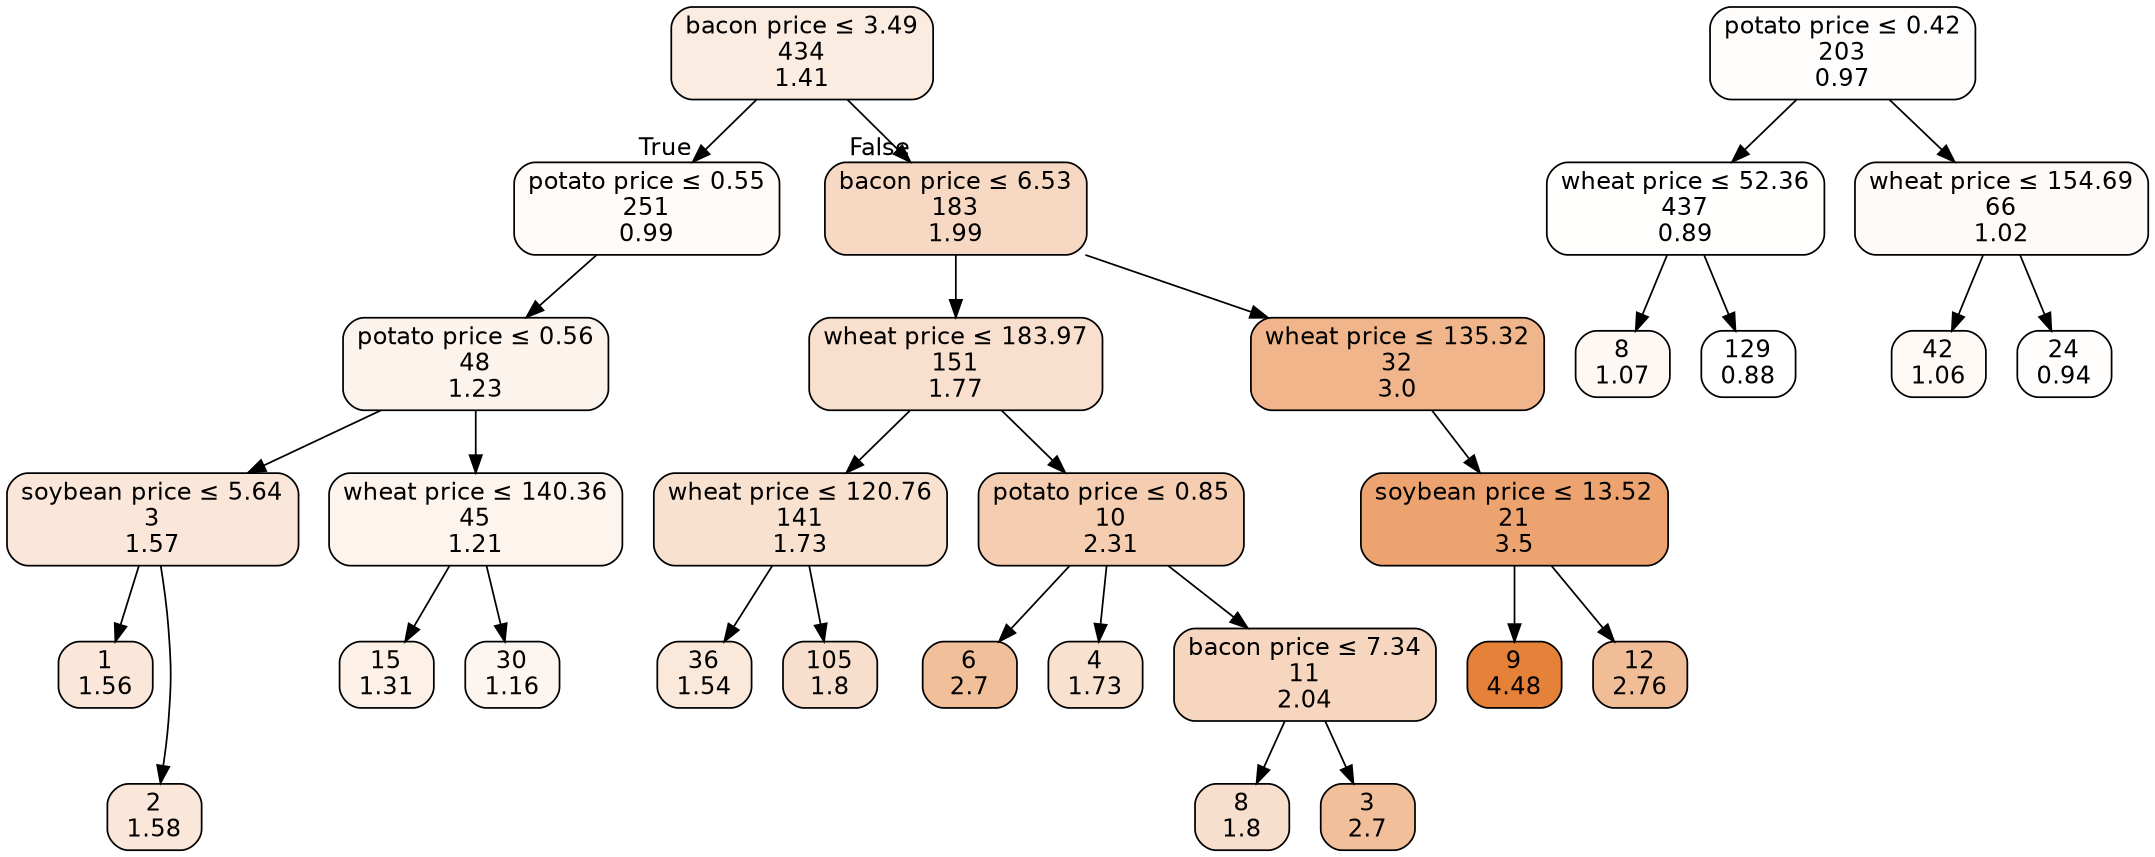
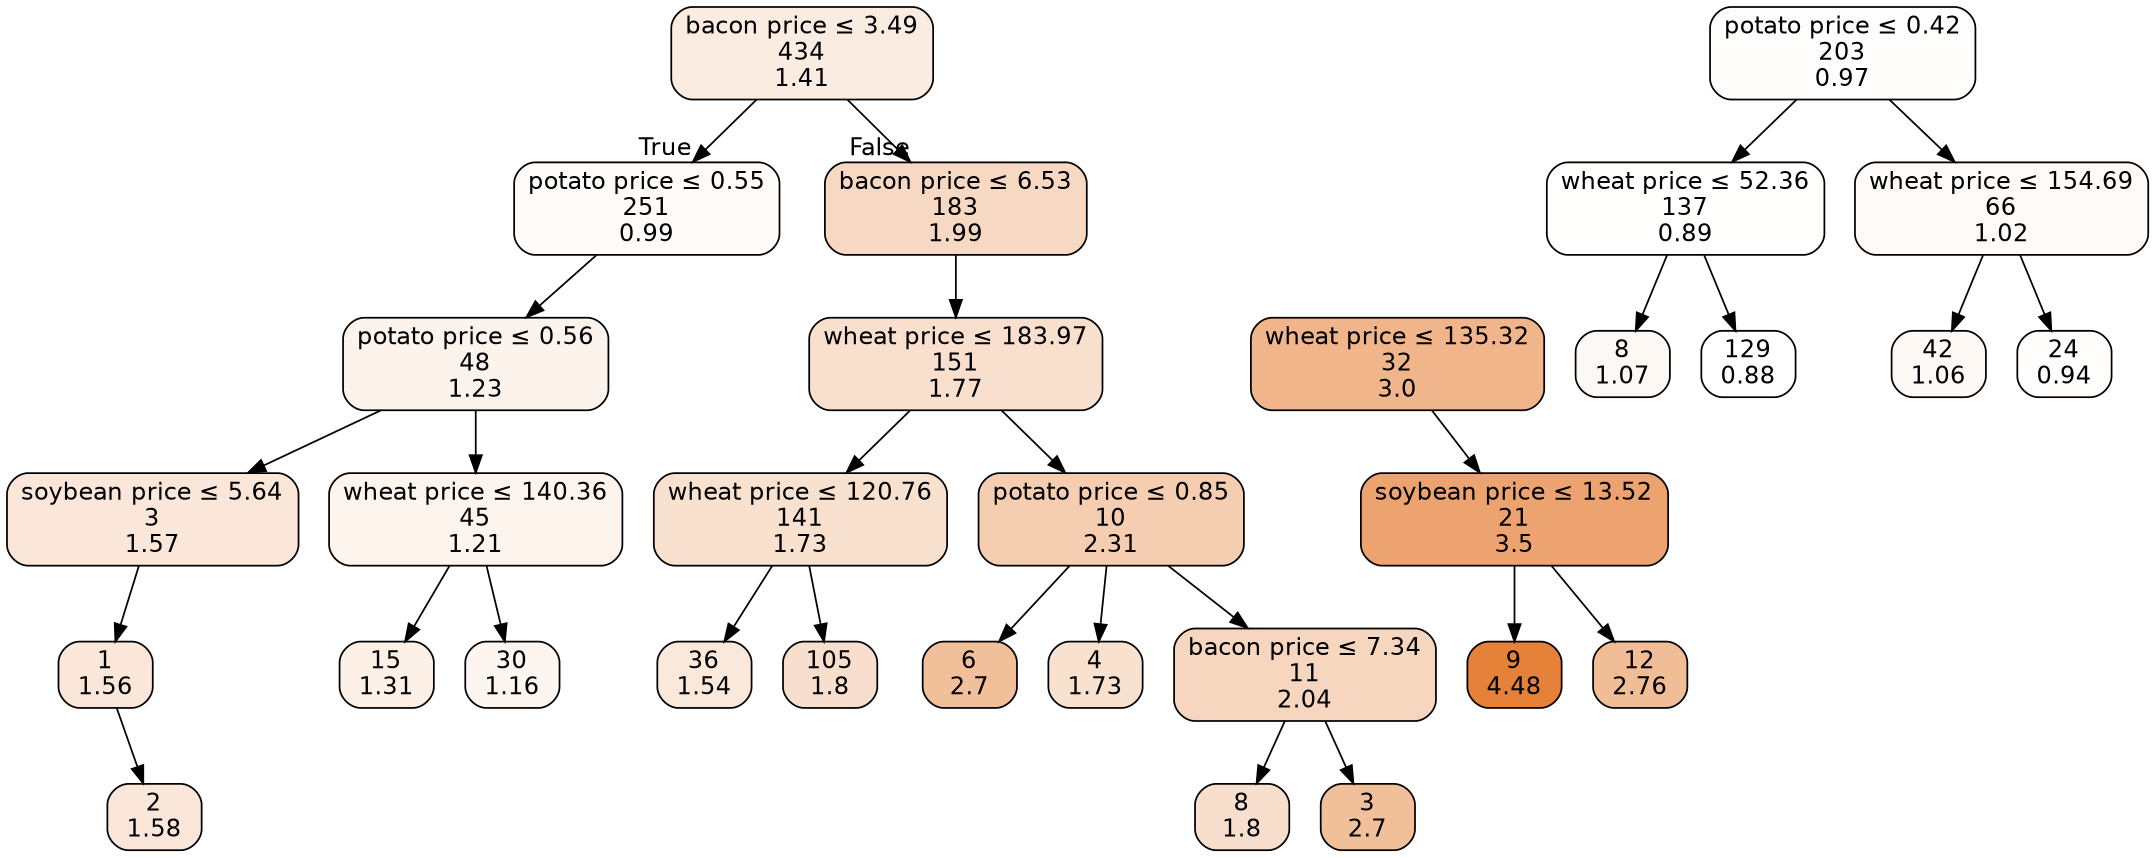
node "wheat price ≤ 52.36": text "437" -> "137"
edge "bacon price ≤ 6.53" -> "wheat price ≤ 135.32": removed
edge "soybean price ≤ 5.64" -> "2": now "1" -> "2"
